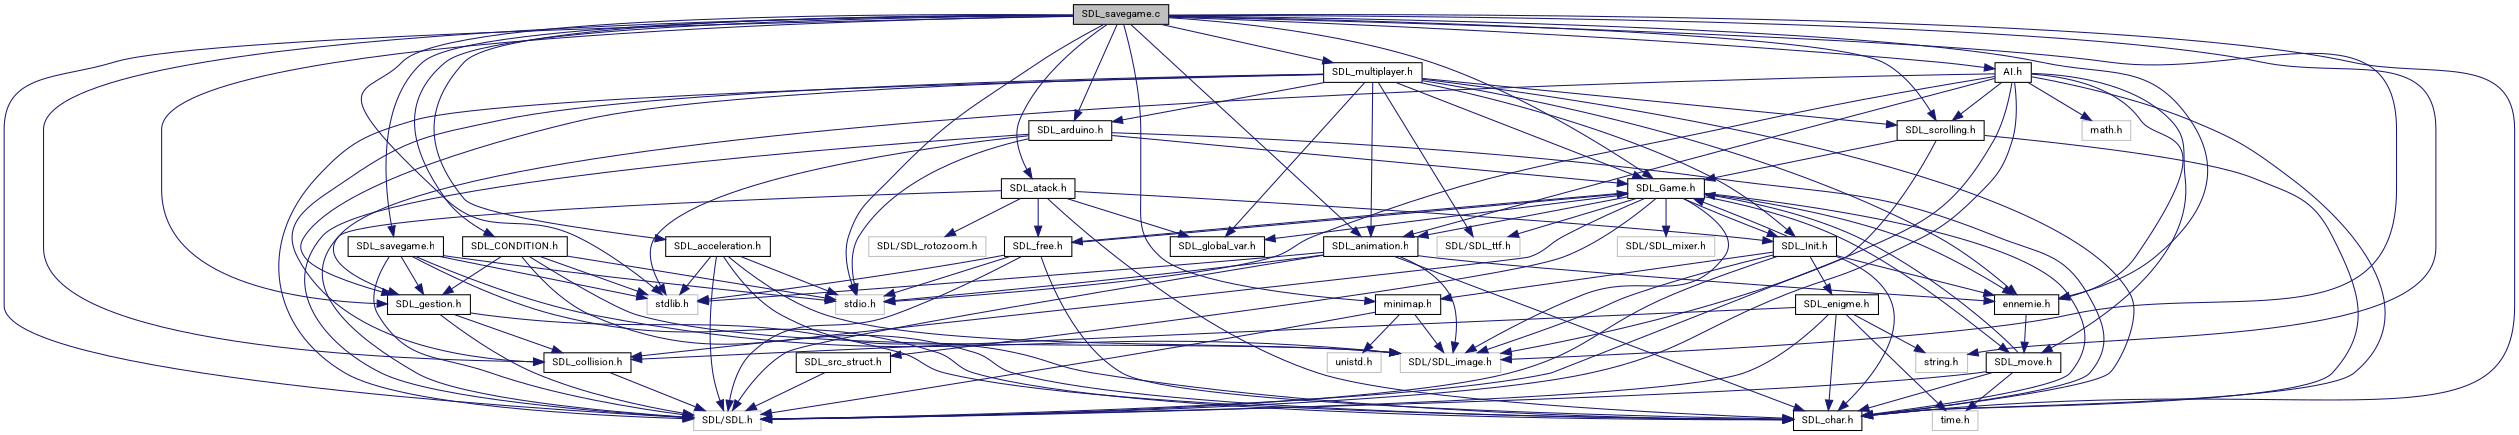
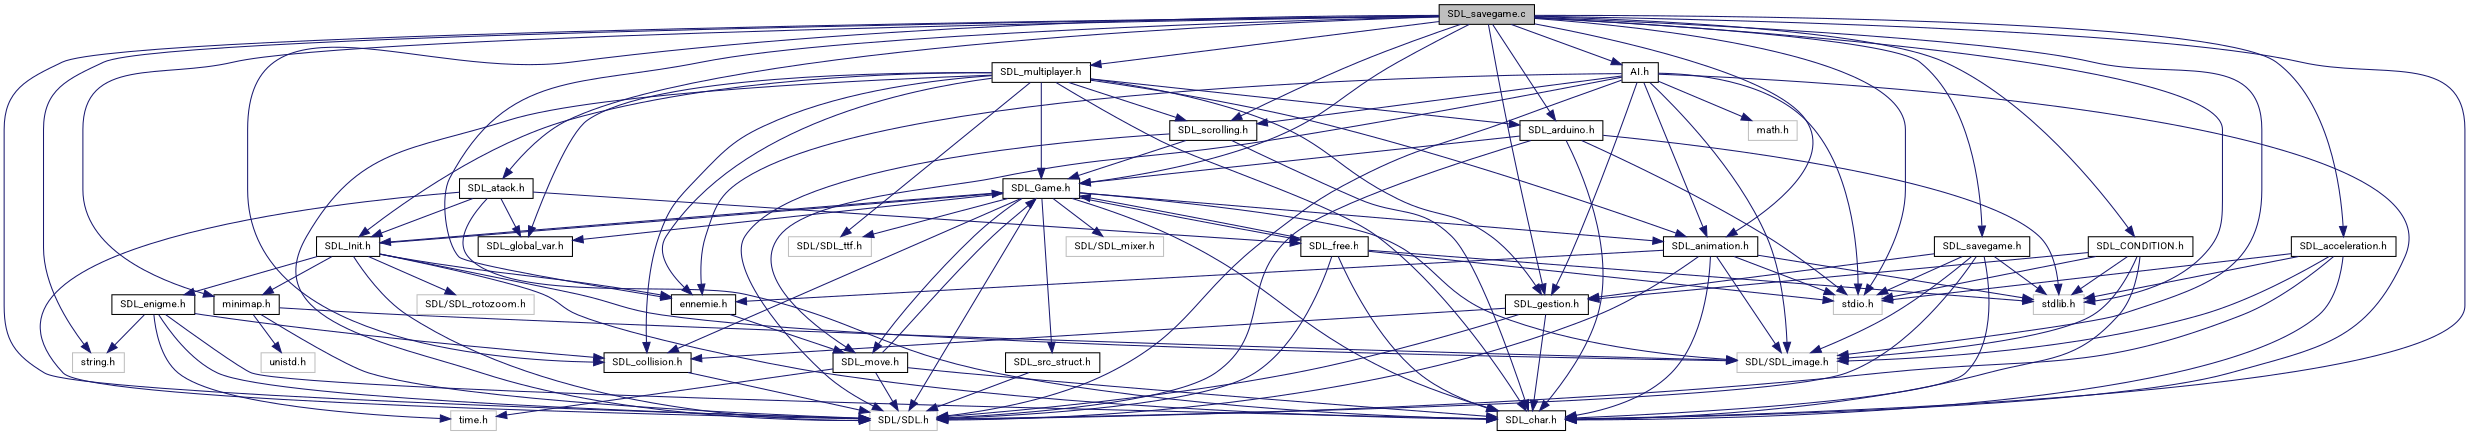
edge "SDL_atack.h" -> "SDL/SDL_rotozoom.h": now "SDL_Init.h" -> "SDL/SDL_rotozoom.h"
edge "SDL_Game.h" -> "ennemie.h": now "SDL_Game.h" -> "SDL/SDL.h"
